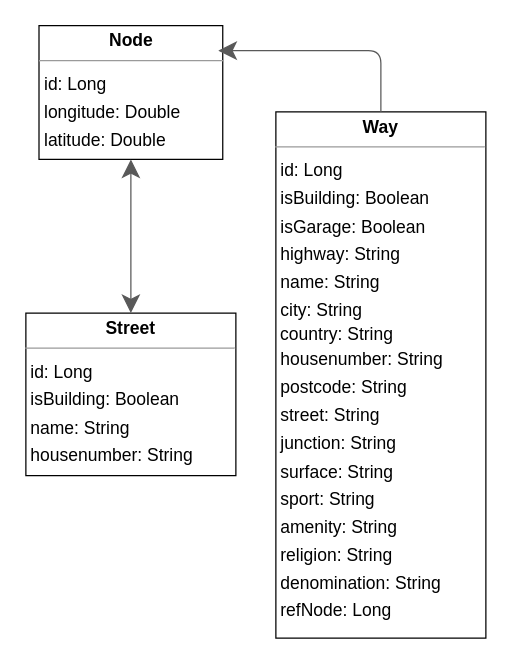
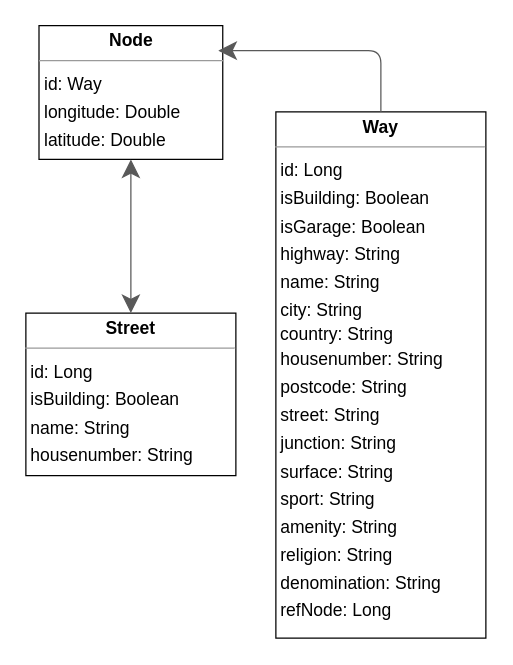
node "Node id: Long longitude: Double latitude: Double": label "Node id: Long longitude: Double latitude: Double" -> "Node id: Way longitude: Double latitude: Double"
